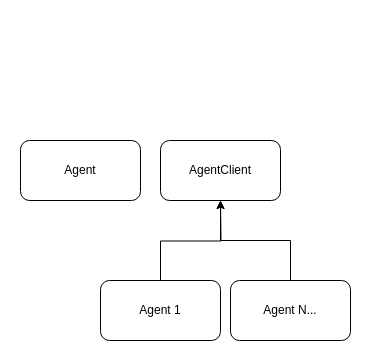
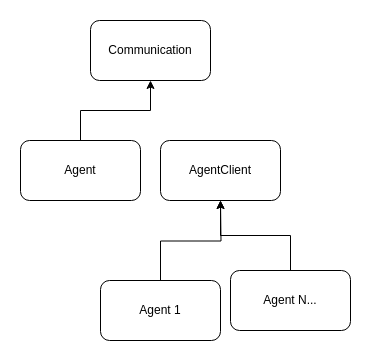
node "Communication": added
edge "Agent" -> "Communication": added
node "Agent N...": moved (291, 311) -> (291, 301)
